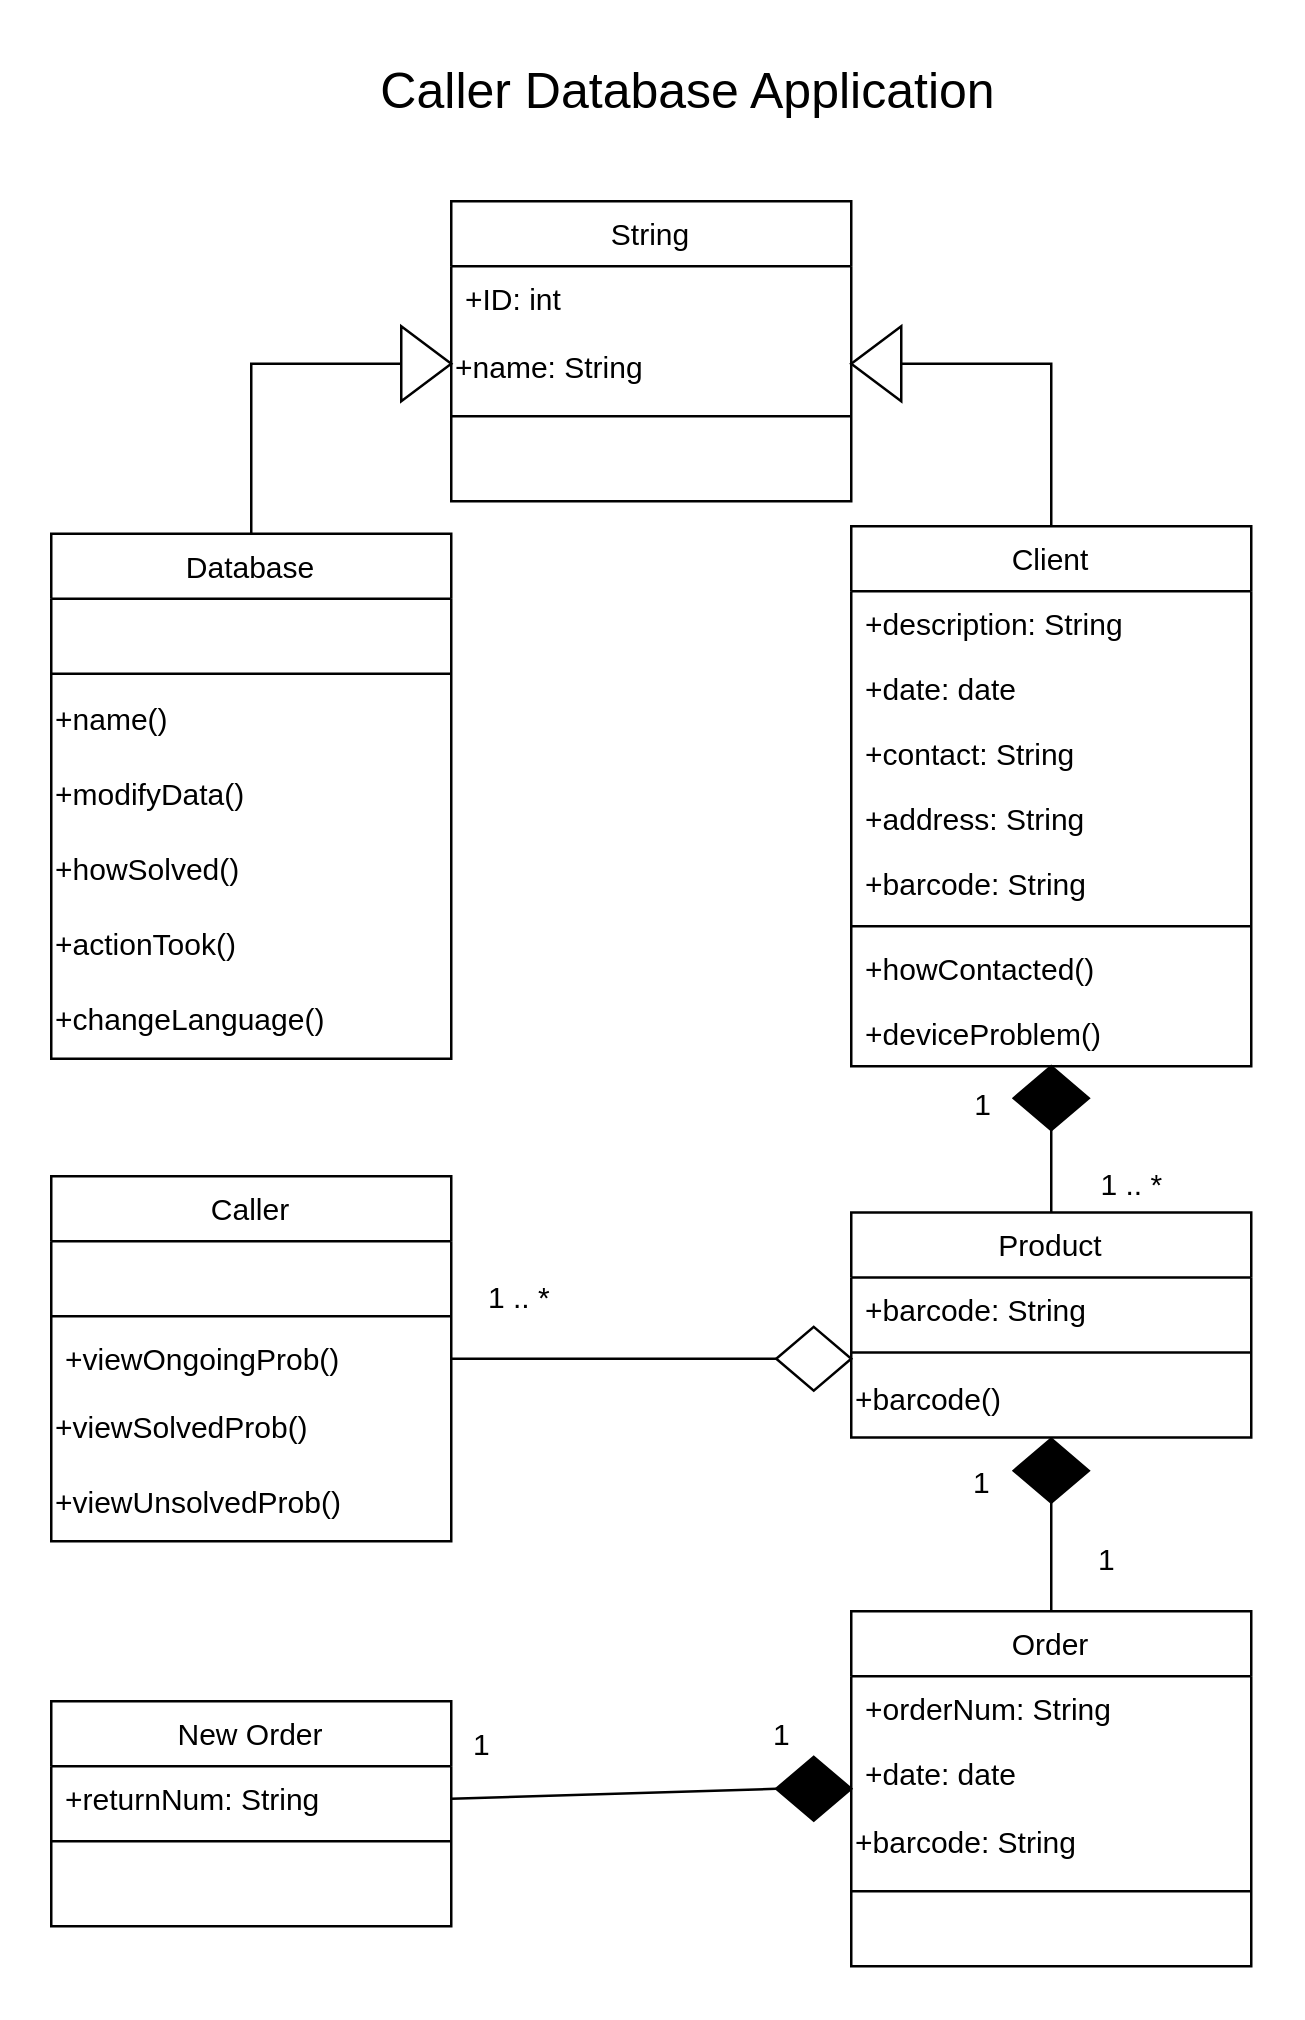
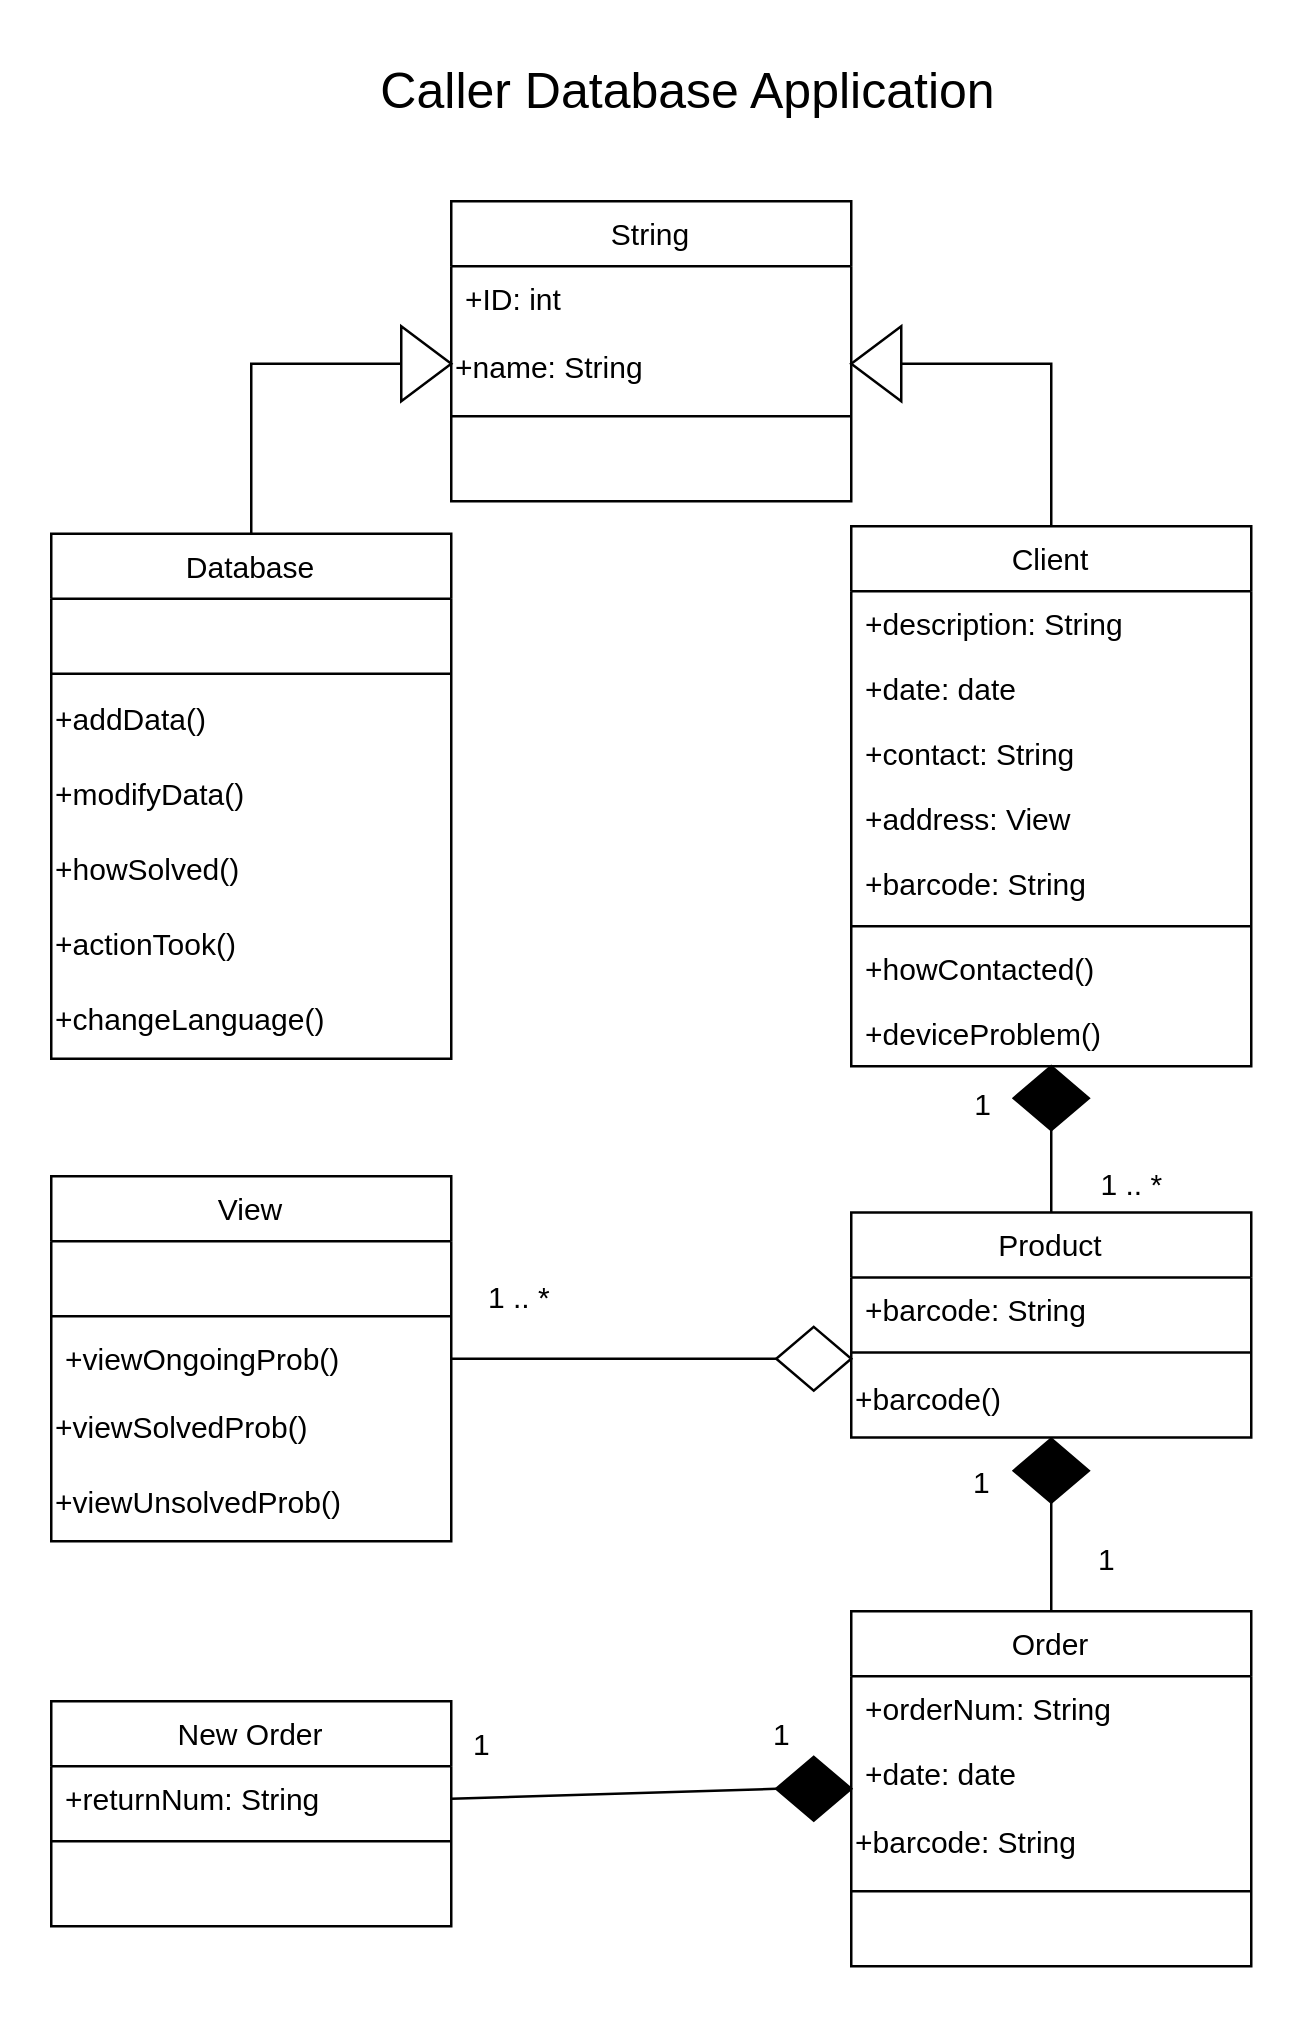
node "+name()": label "+name()" -> "+addData()"
node "+address: String": label "+address: String" -> "+address: View"
node "Caller": label "Caller" -> "View"
